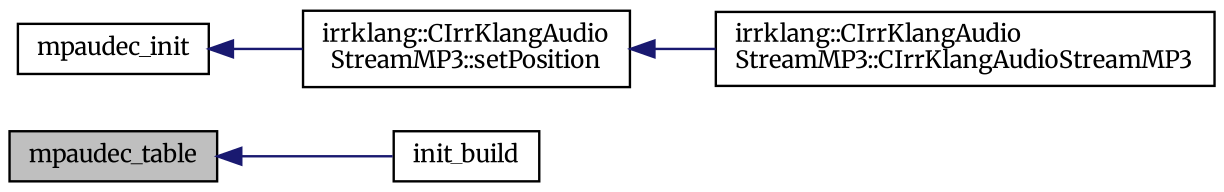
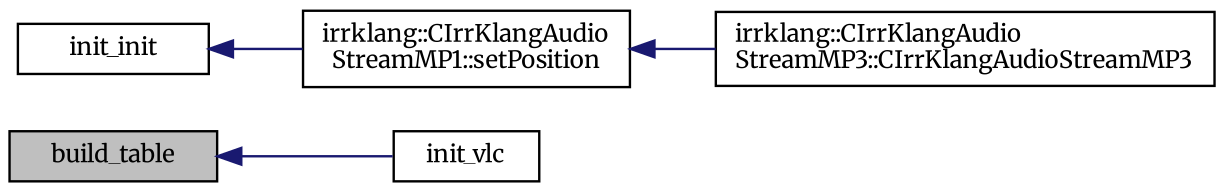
node "mpaudec_init": label "mpaudec_init" -> "init_init"
node "irrklang::CIrrKlangAudio StreamMP3::setPosition": label "irrklang::CIrrKlangAudio StreamMP3::setPosition" -> "irrklang::CIrrKlangAudio StreamMP1::setPosition"
node "mpaudec_table": label "mpaudec_table" -> "build_table"
node "init_build": label "init_build" -> "init_vlc"
